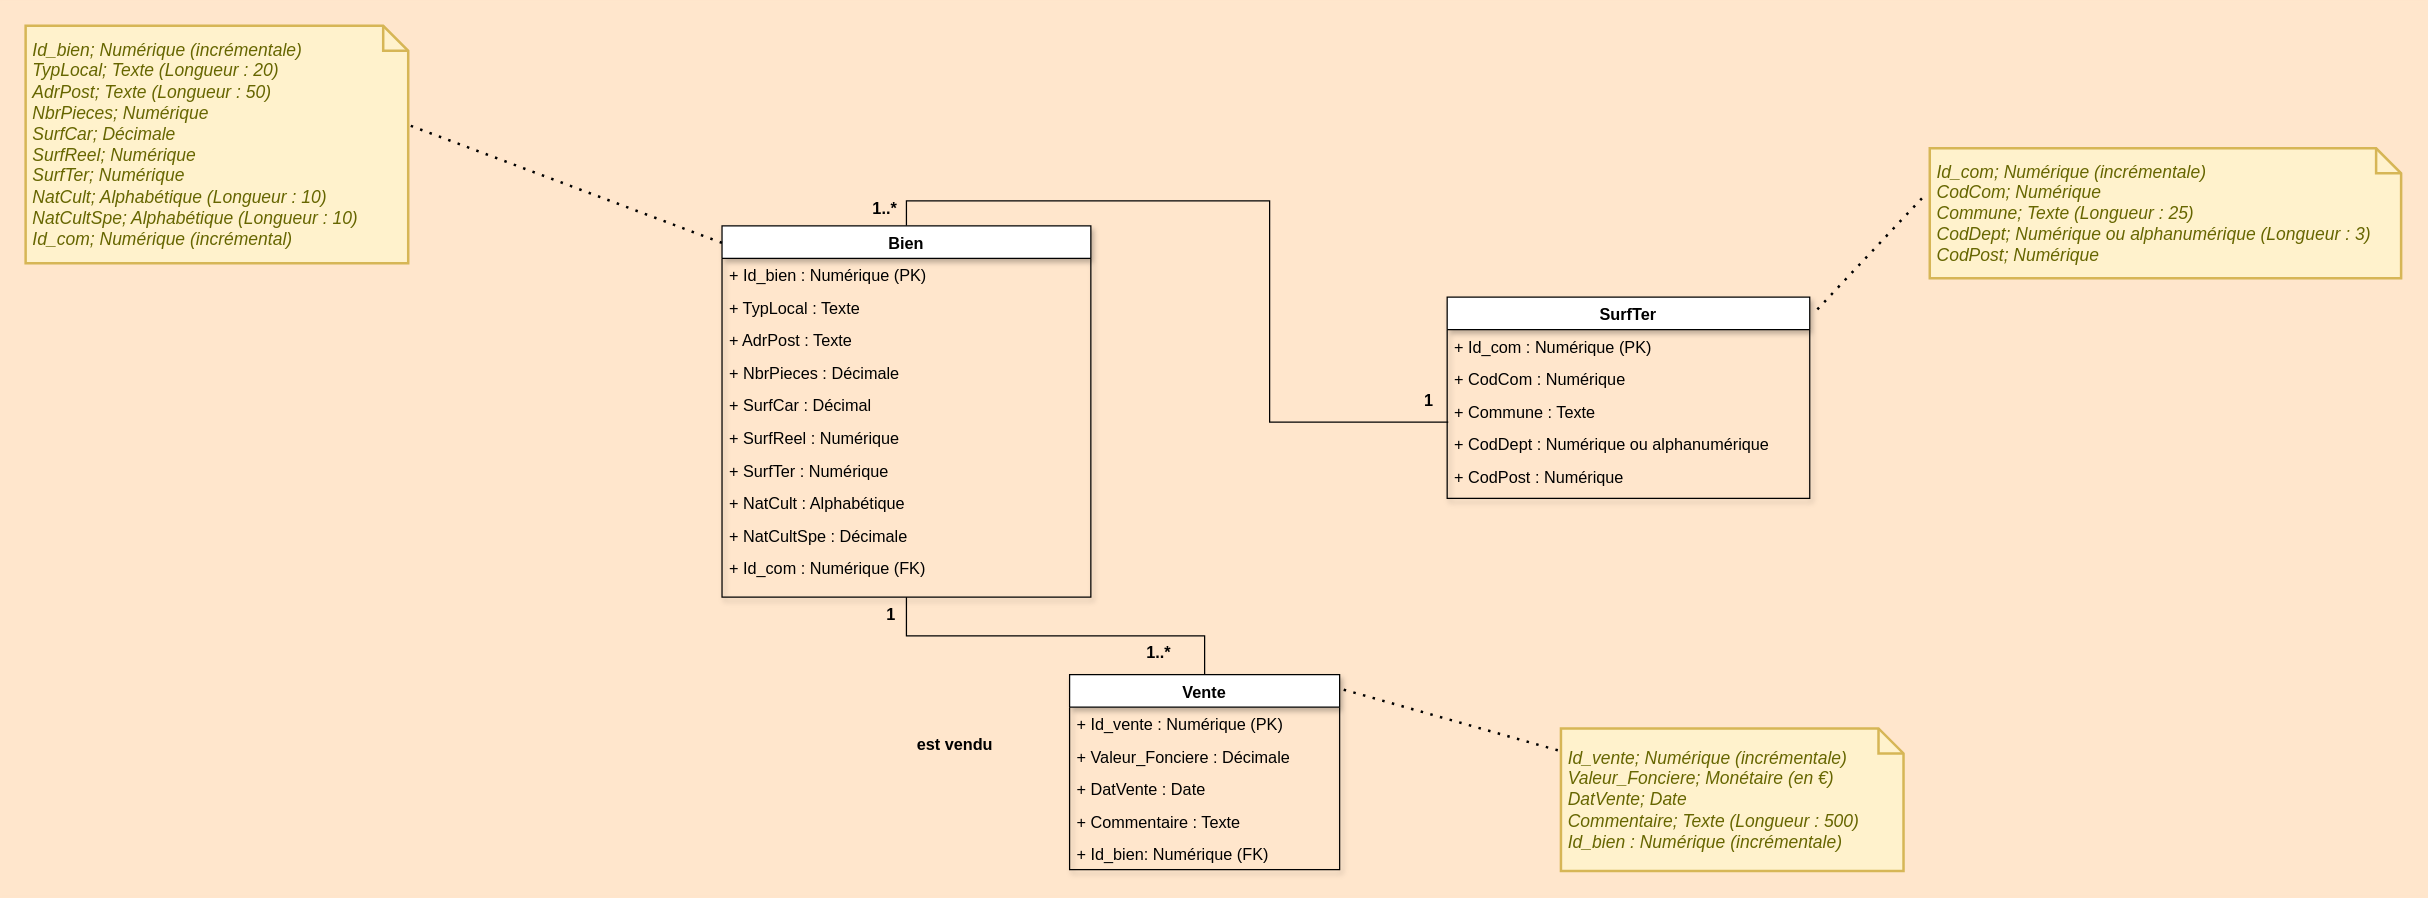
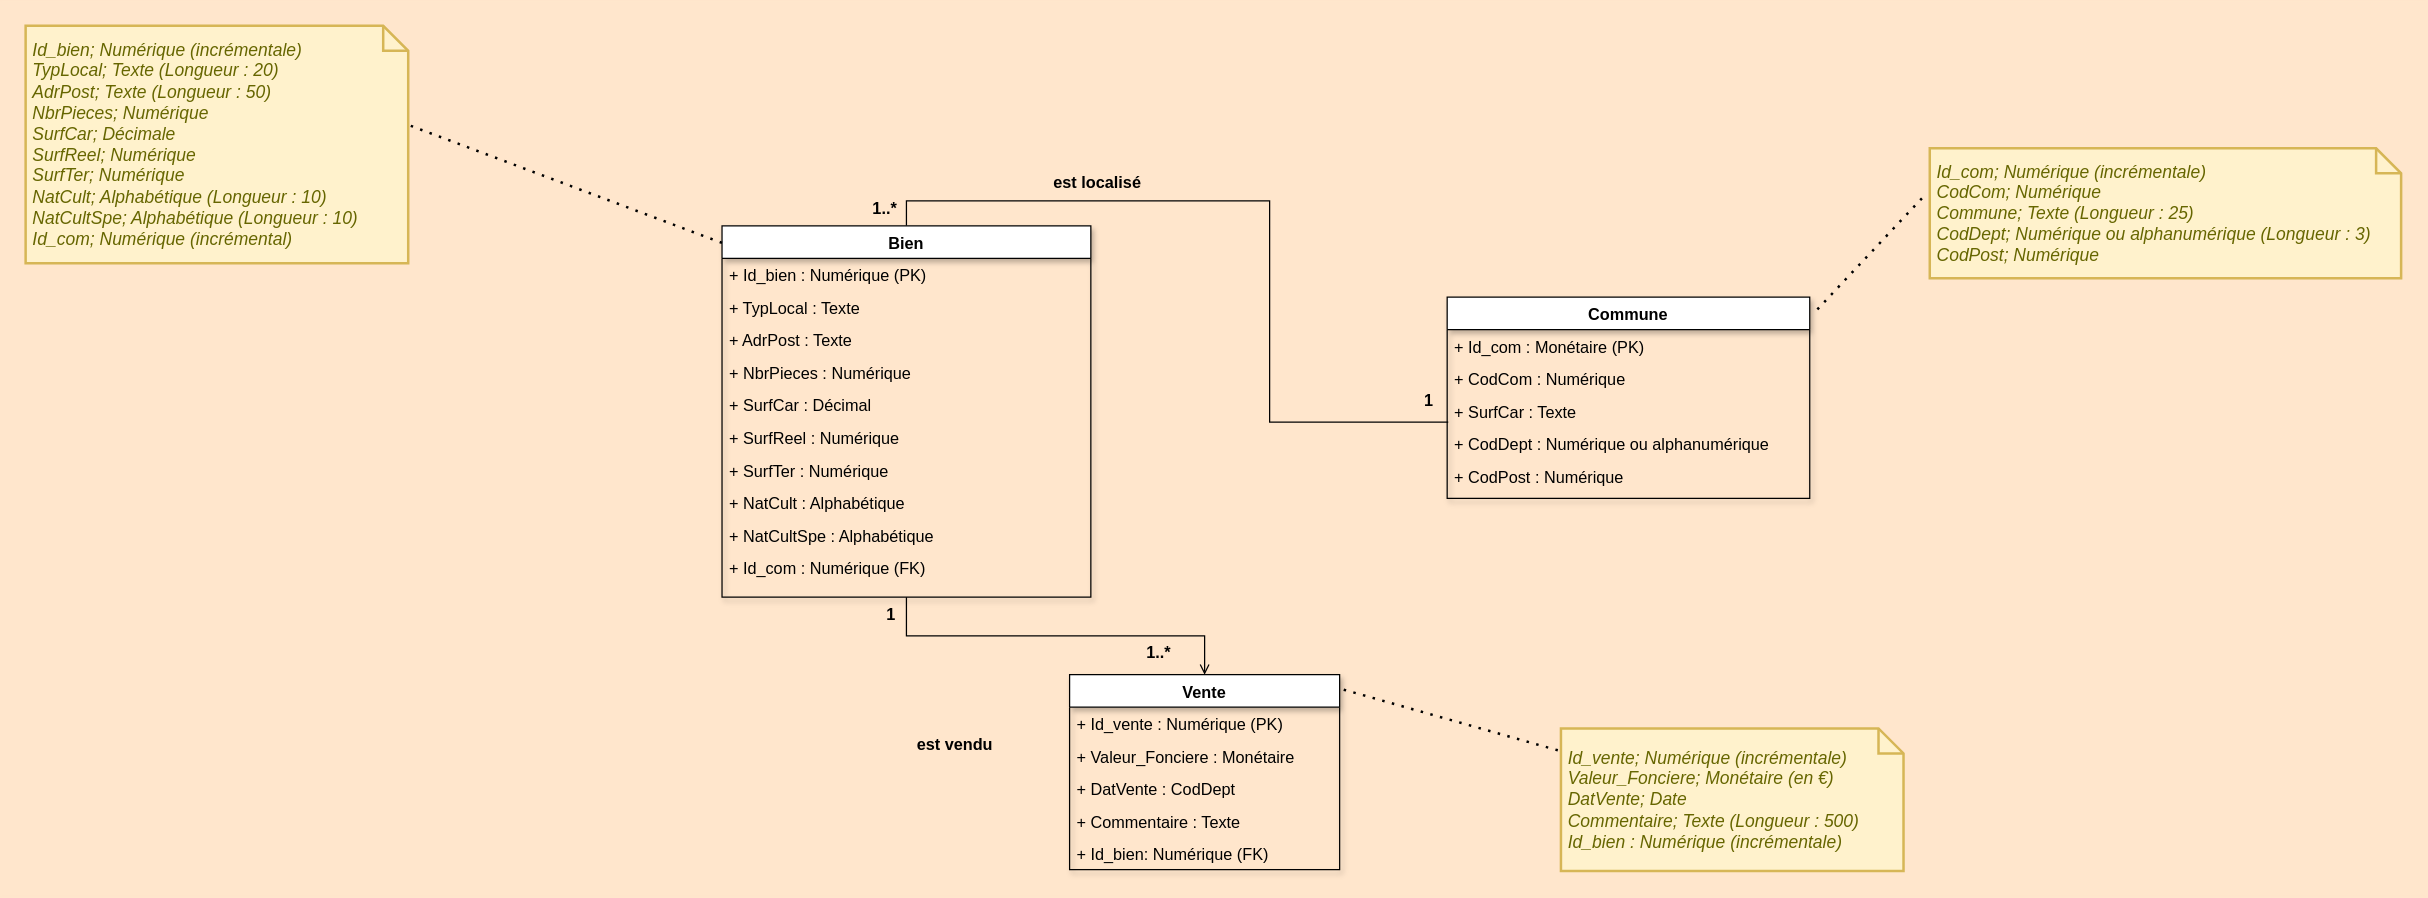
node "est localisé": added
node "SurfTer": label "SurfTer" -> "Commune"
node "+ Id_com : Numérique (PK)": label "+ Id_com : Numérique (PK)" -> "+ Id_com : Monétaire (PK)"
node "+ NbrPieces : Décimale": label "+ NbrPieces : Décimale" -> "+ NbrPieces : Numérique"
node "+ Commune : Texte": label "+ Commune : Texte" -> "+ SurfCar : Texte"
node "+ NatCultSpe : Décimale": label "+ NatCultSpe : Décimale" -> "+ NatCultSpe : Alphabétique"
edge "Bien" -- "Vente": arrowhead none -> open
node "+ Valeur_Fonciere : Décimale": label "+ Valeur_Fonciere : Décimale" -> "+ Valeur_Fonciere : Monétaire"
node "+ DatVente : Date": label "+ DatVente : Date" -> "+ DatVente : CodDept"
